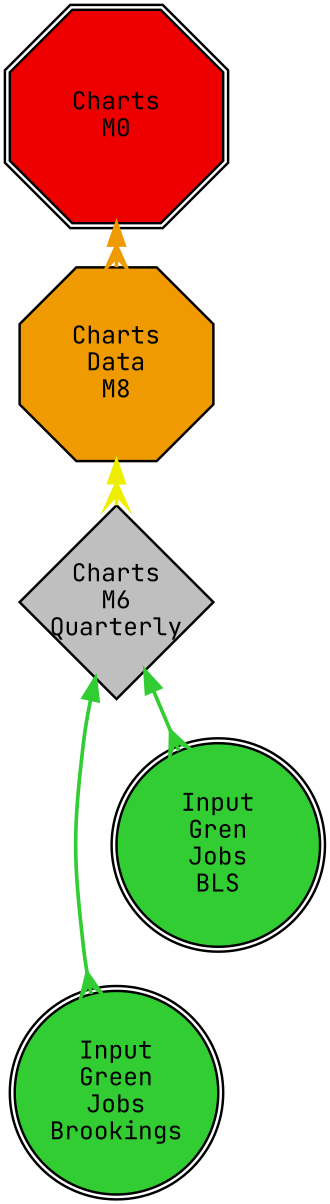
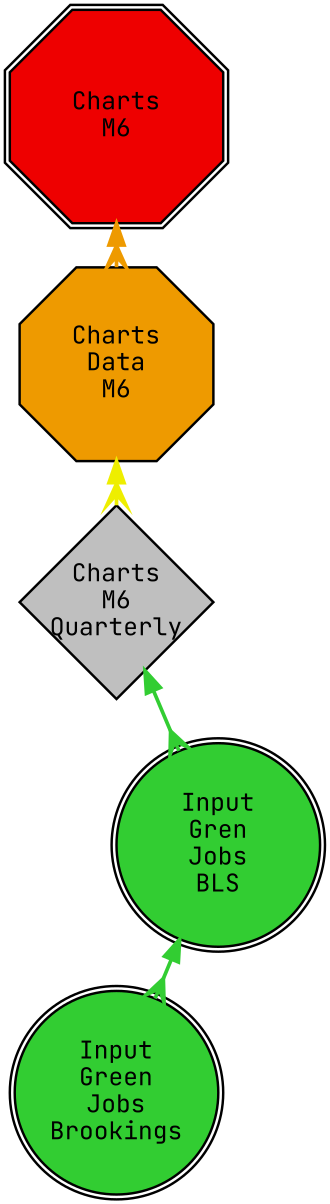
node "Charts M0": label "Charts M0" -> "Charts M6"
node "Charts Data M8": label "Charts Data M8" -> "Charts Data M6"
edge "Charts M6 Quarterly" -- "Input Green Jobs Brookings": now "Input Gren Jobs BLS" -- "Input Green Jobs Brookings"
